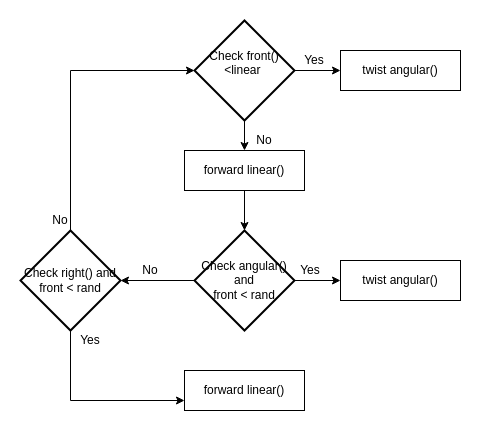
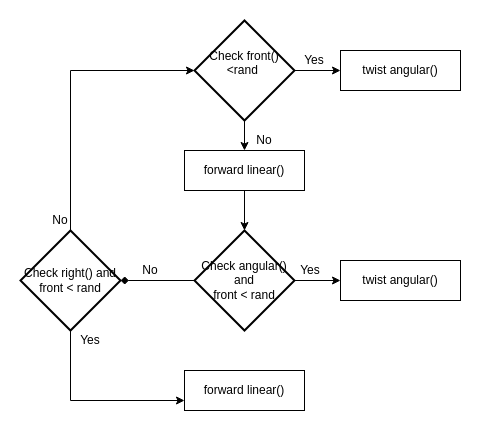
node "Check front()<linear": label "Check front()<linear" -> "Check front()<rand"
edge "Check angular() and front < rand" -> "Check right() and front < rand": arrowhead classic -> diamond
